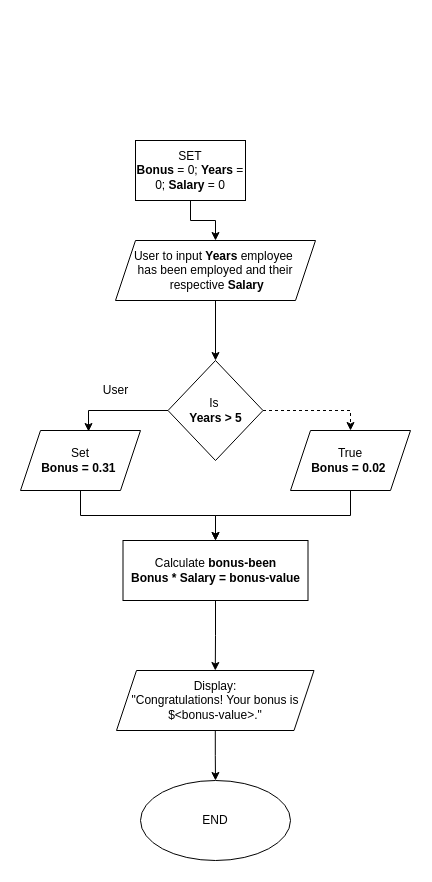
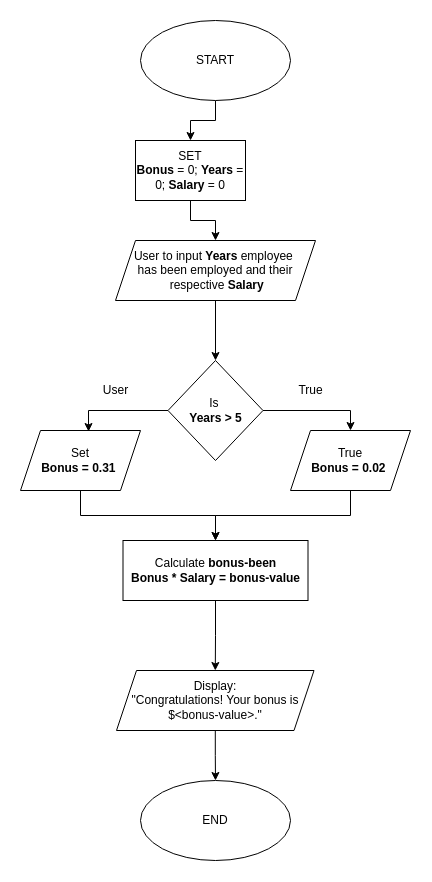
node "START": added
edge "START" -> "SET Bonus = 0; Years = 0; Salary = 0": added
node "True": added
edge "Is Years > 5" -> "True Bonus = 0.02": style dashed -> solid
